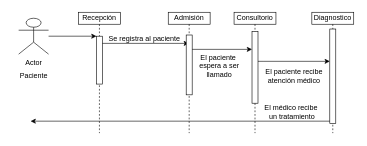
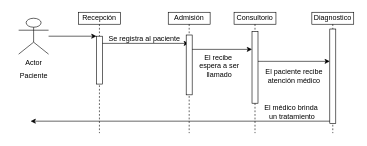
node "El paciente espera a ser llamado": label "El paciente espera a ser llamado" -> "El recibe espera a ser llamado"
node "El médico recibe un tratamiento": label "El médico recibe un tratamiento" -> "El médico brinda un tratamiento"
